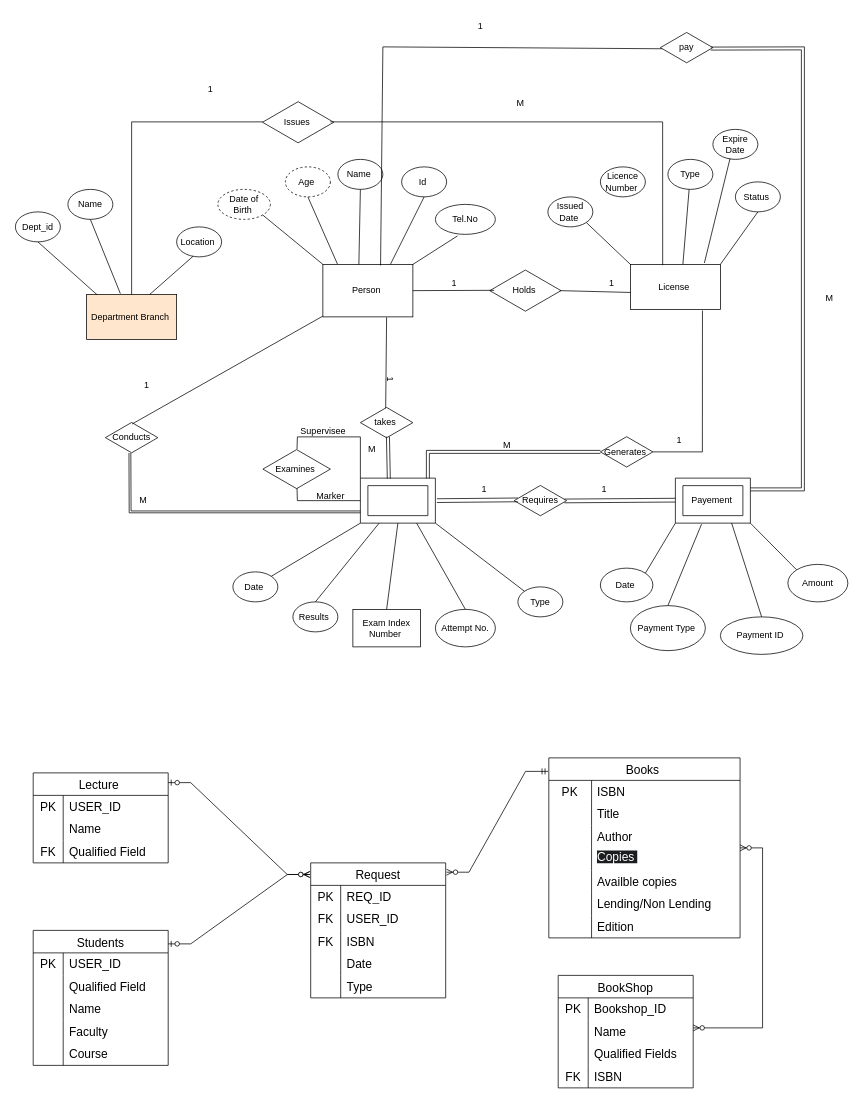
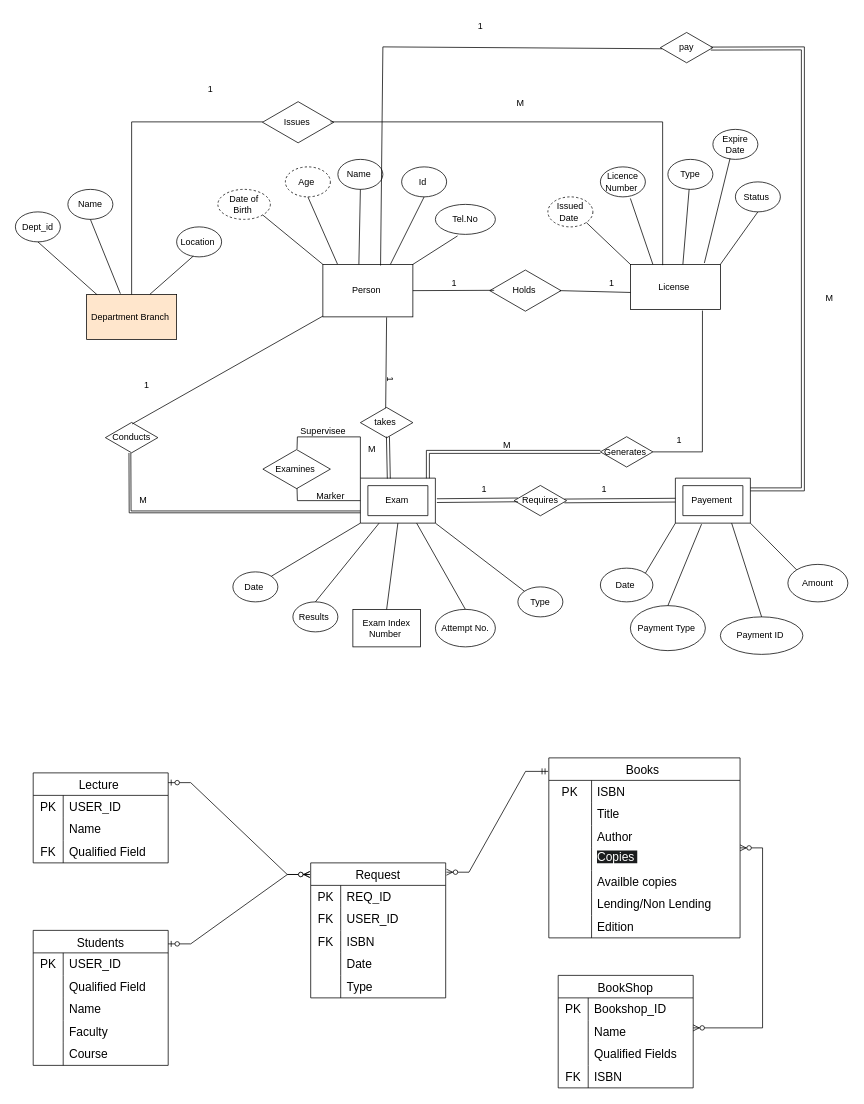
node "Issued Date": style solid -> dashed
edge "Licence Number" -- "License": added
node "Exam": added
